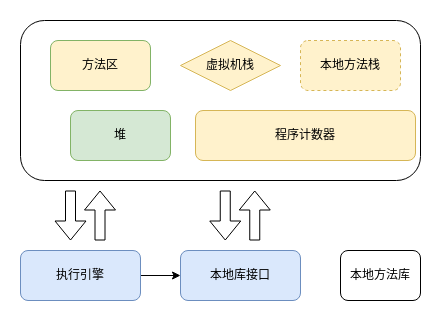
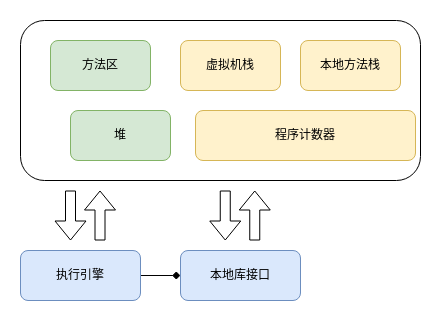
node "方法区": fillcolor #fff2cc -> #d5e8d4
node "虚拟机栈": shape diamond -> rounded rectangle
node "本地方法栈": style dashed -> solid
edge "执行引擎" -> "本地库接口": arrowhead classic -> diamond
node "本地方法库": removed
